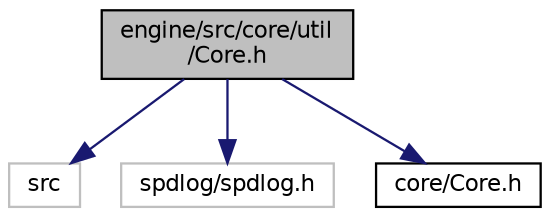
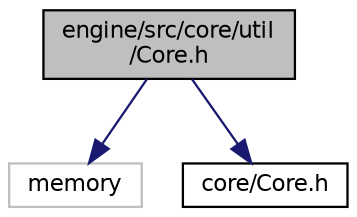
node "src": label "src" -> "memory"
node "spdlog/spdlog.h": removed
